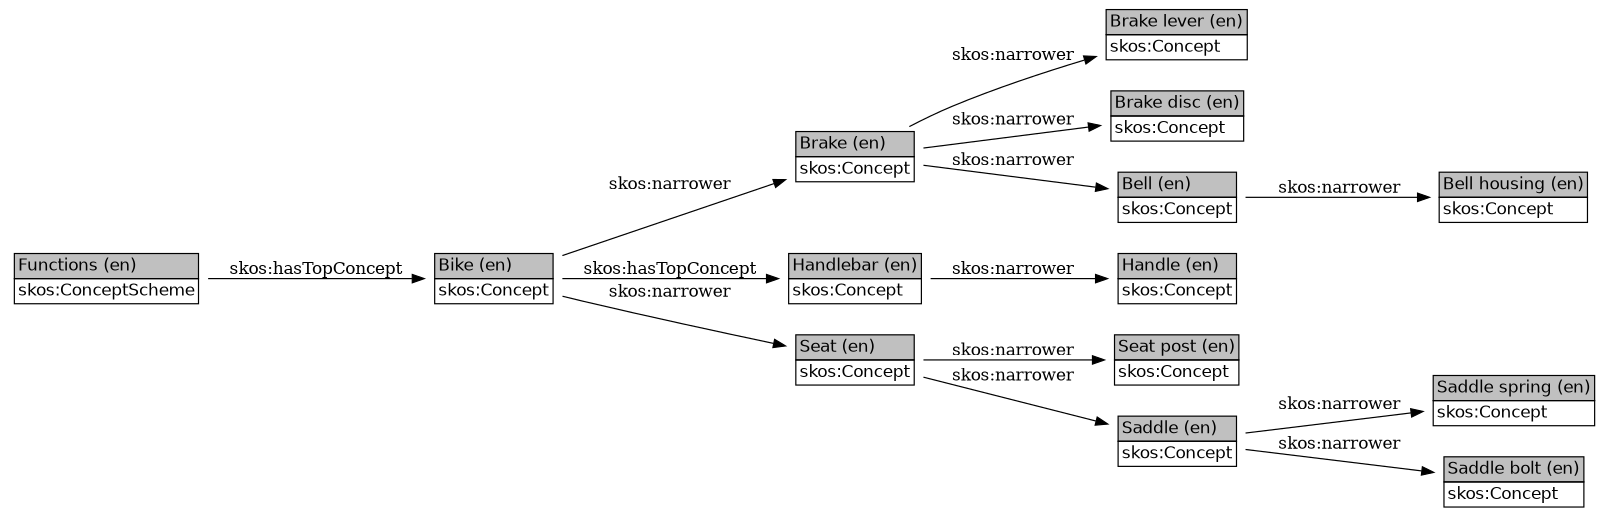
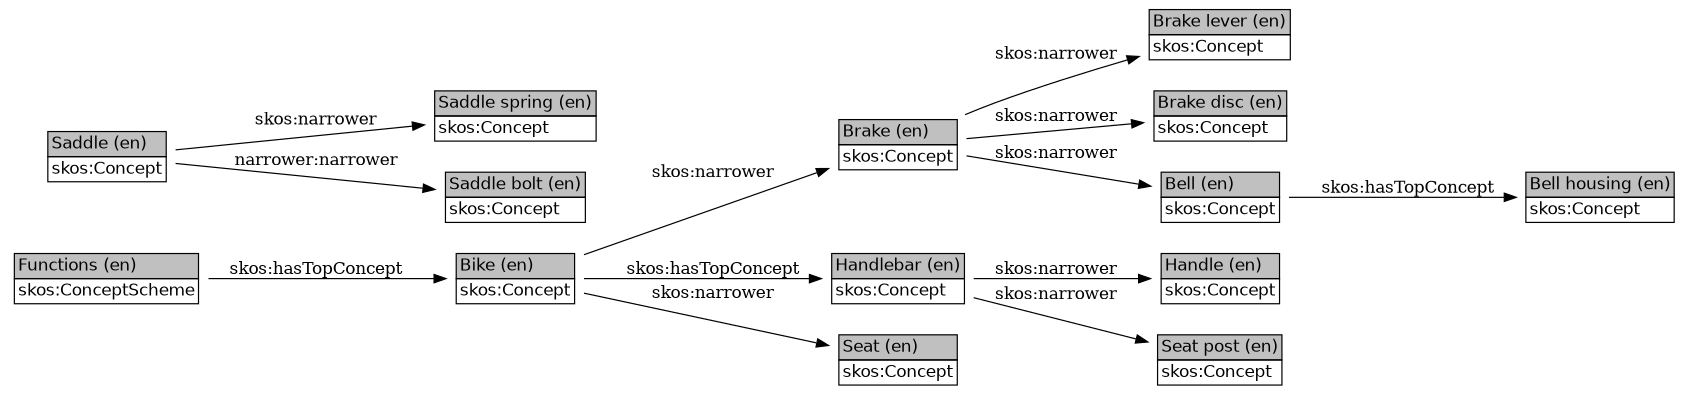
edge "Bell (en)" -> "Bell housing (en)": label "skos:narrower" -> "skos:hasTopConcept"
edge "Seat (en)" -> "Seat post (en)": now "Handlebar (en)" -> "Seat post (en)"
edge "Seat (en)" -> "Saddle (en)": removed, label "skos:narrower"
edge "Saddle (en)" -> "Saddle bolt (en)": label "skos:narrower" -> "narrower:narrower"
